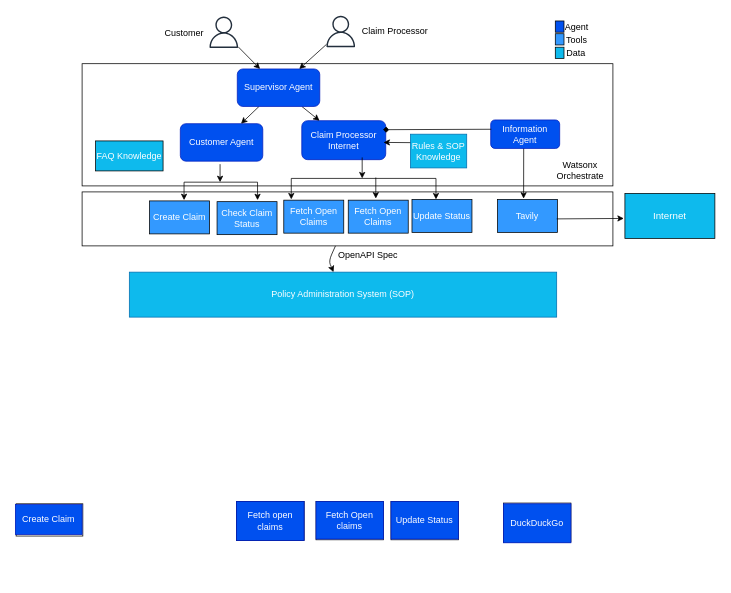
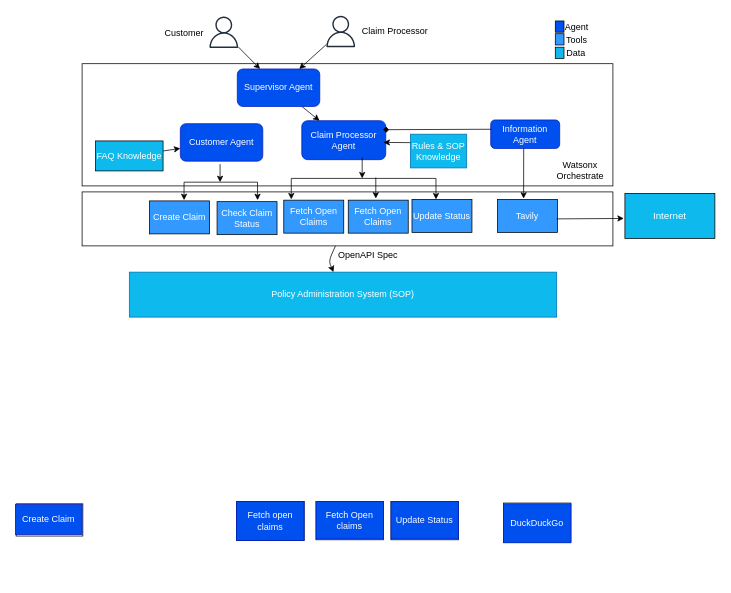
edge "Supervisor Agent" -> "Customer Agent": removed
node "Claim Processor Internet": label "Claim Processor Internet" -> "Claim Processor Agent"
edge "FAQ Knowledge" -> "Customer Agent": added
